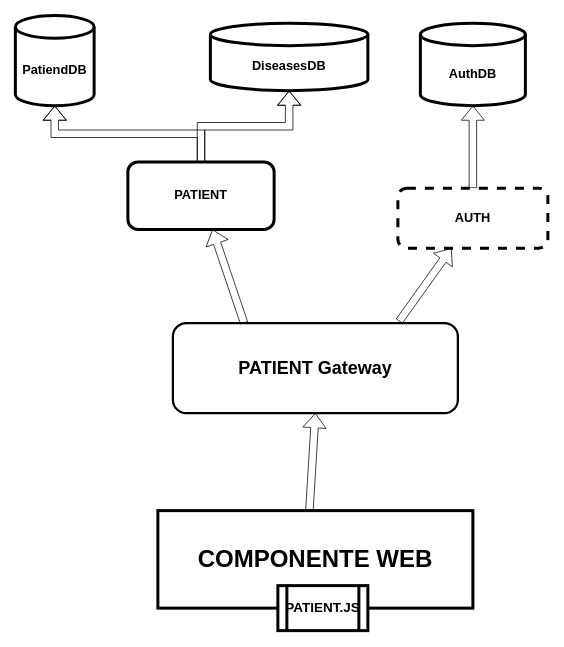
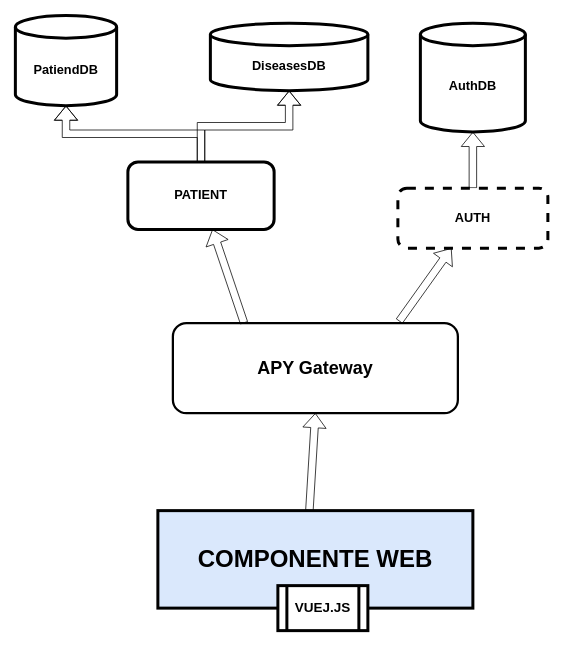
node "PatiendDB": size 79x90 -> 101x90
node "AuthDB": size 105x83 -> 105x109
node "PATIENT Gateway": label "PATIENT Gateway" -> "APY Gateway"
node "COMPONENTE WEB": fillcolor #ffffff -> #dae8fc
node "PATIENT.JS": label "PATIENT.JS" -> "VUEJ.JS"
